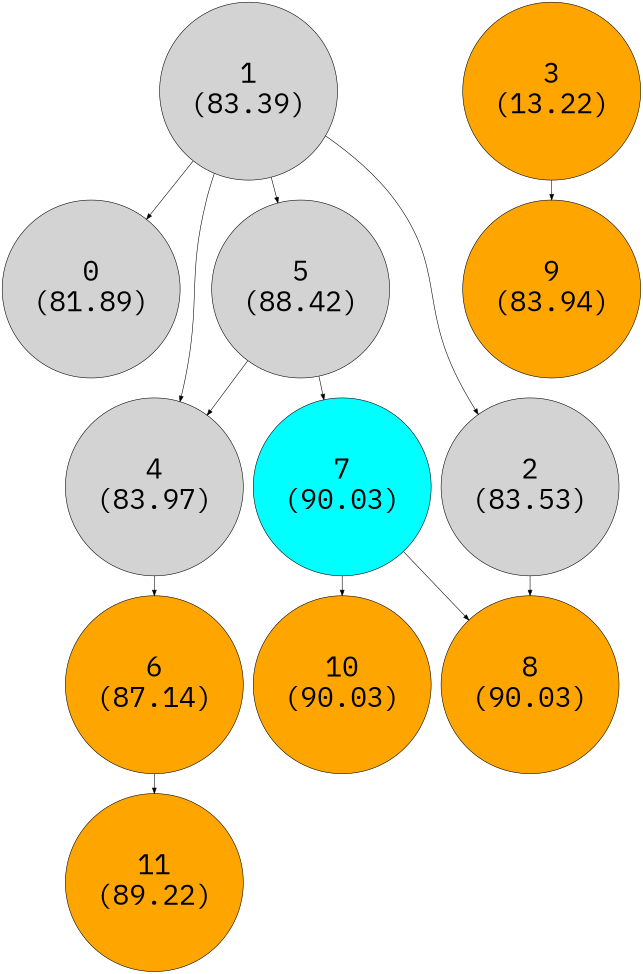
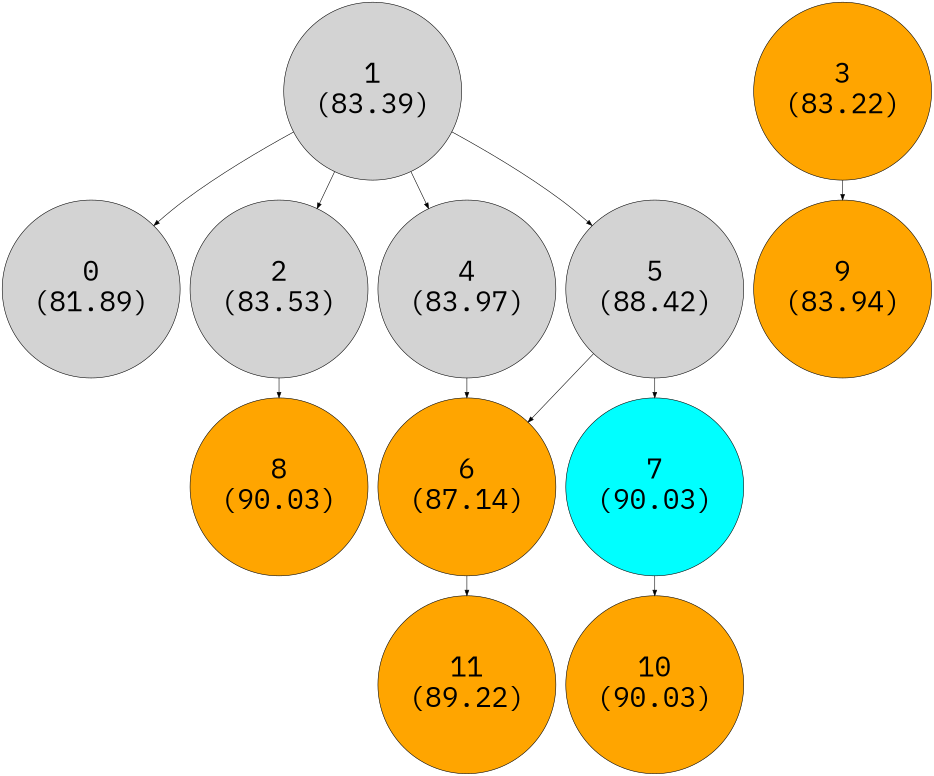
node "3 (13.22)": label "3 (13.22)" -> "3 (83.22)"
edge "5 (88.42)" -> "4 (83.97)": now "5 (88.42)" -> "6 (87.14)"
edge "7 (90.03)" -> "8 (90.03)": removed
